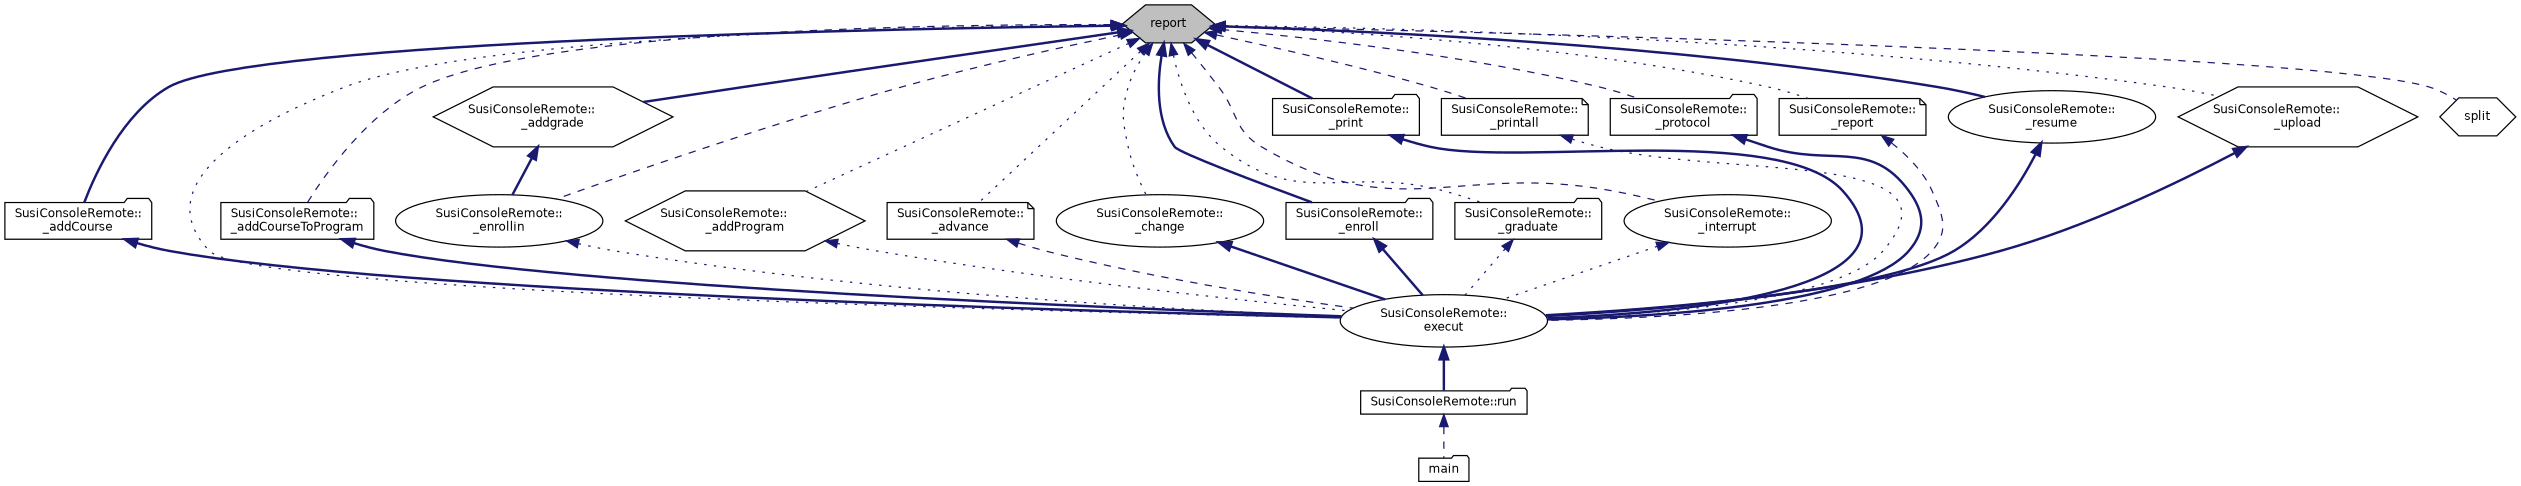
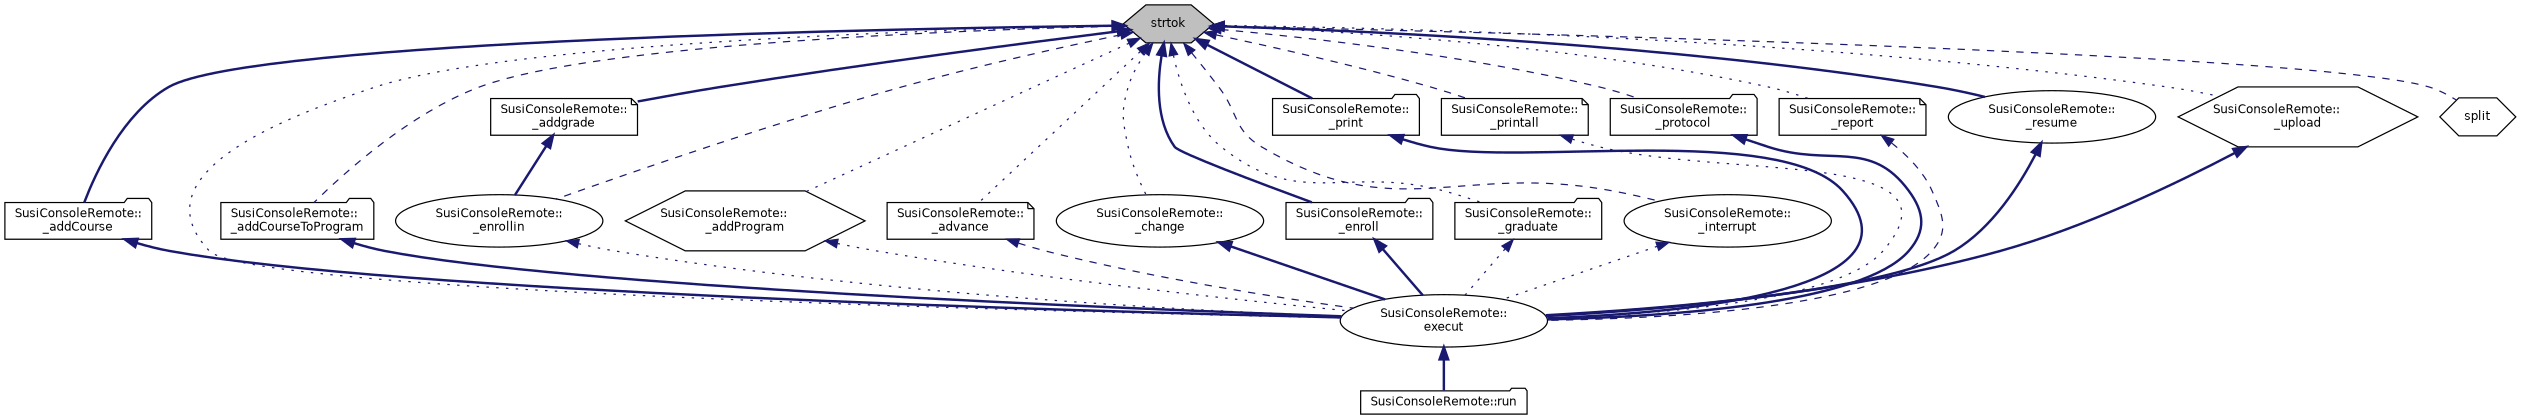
node "report": label "report" -> "strtok"
node "SusiConsoleRemote:: _addgrade": shape hexagon -> note
node "main": removed
